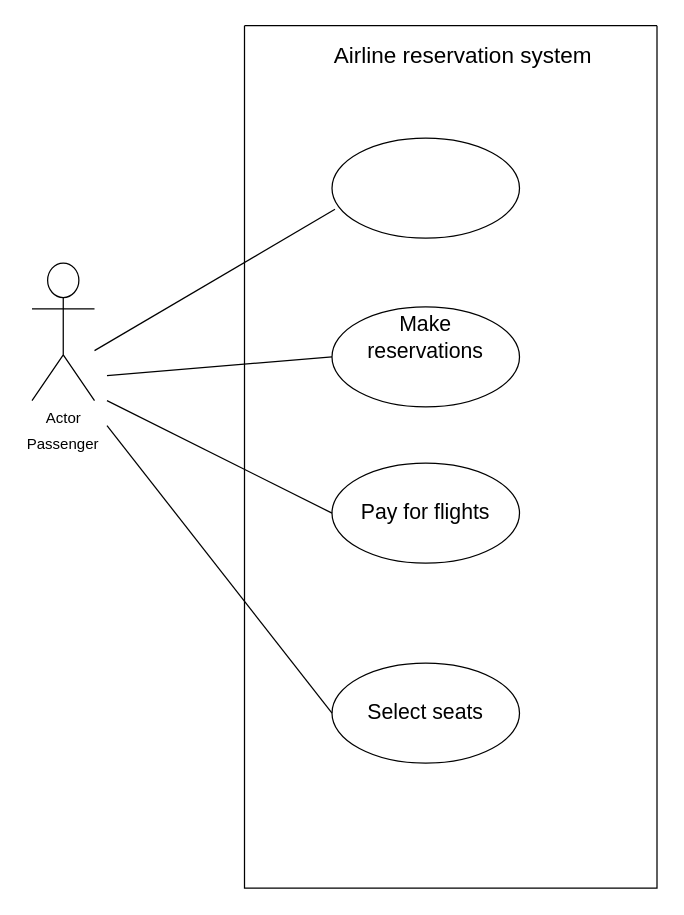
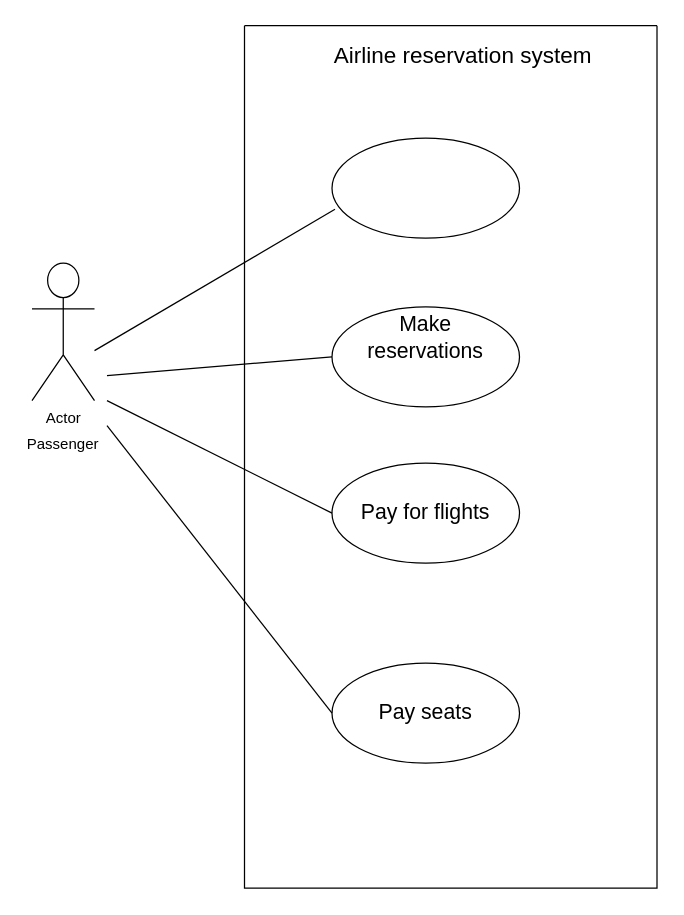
node "Select seats": label "Select seats" -> "Pay seats"
